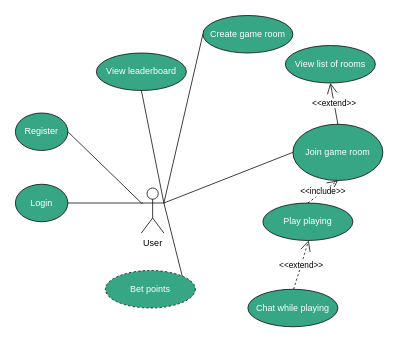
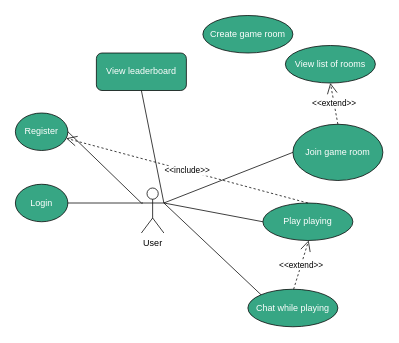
node "View leaderboard": shape ellipse -> rounded rectangle
edge "Join game room" -> "View list of rooms": style solid -> dashed
edge "Create game room" -- "User": removed
edge "Play playing" -> "Join game room": now "Play playing" -> "Register"
edge "User" -- "Play playing": added
edge "User" -- "Bet points": removed
edge "User" -- "Chat while playing": added
node "Bet points": removed
